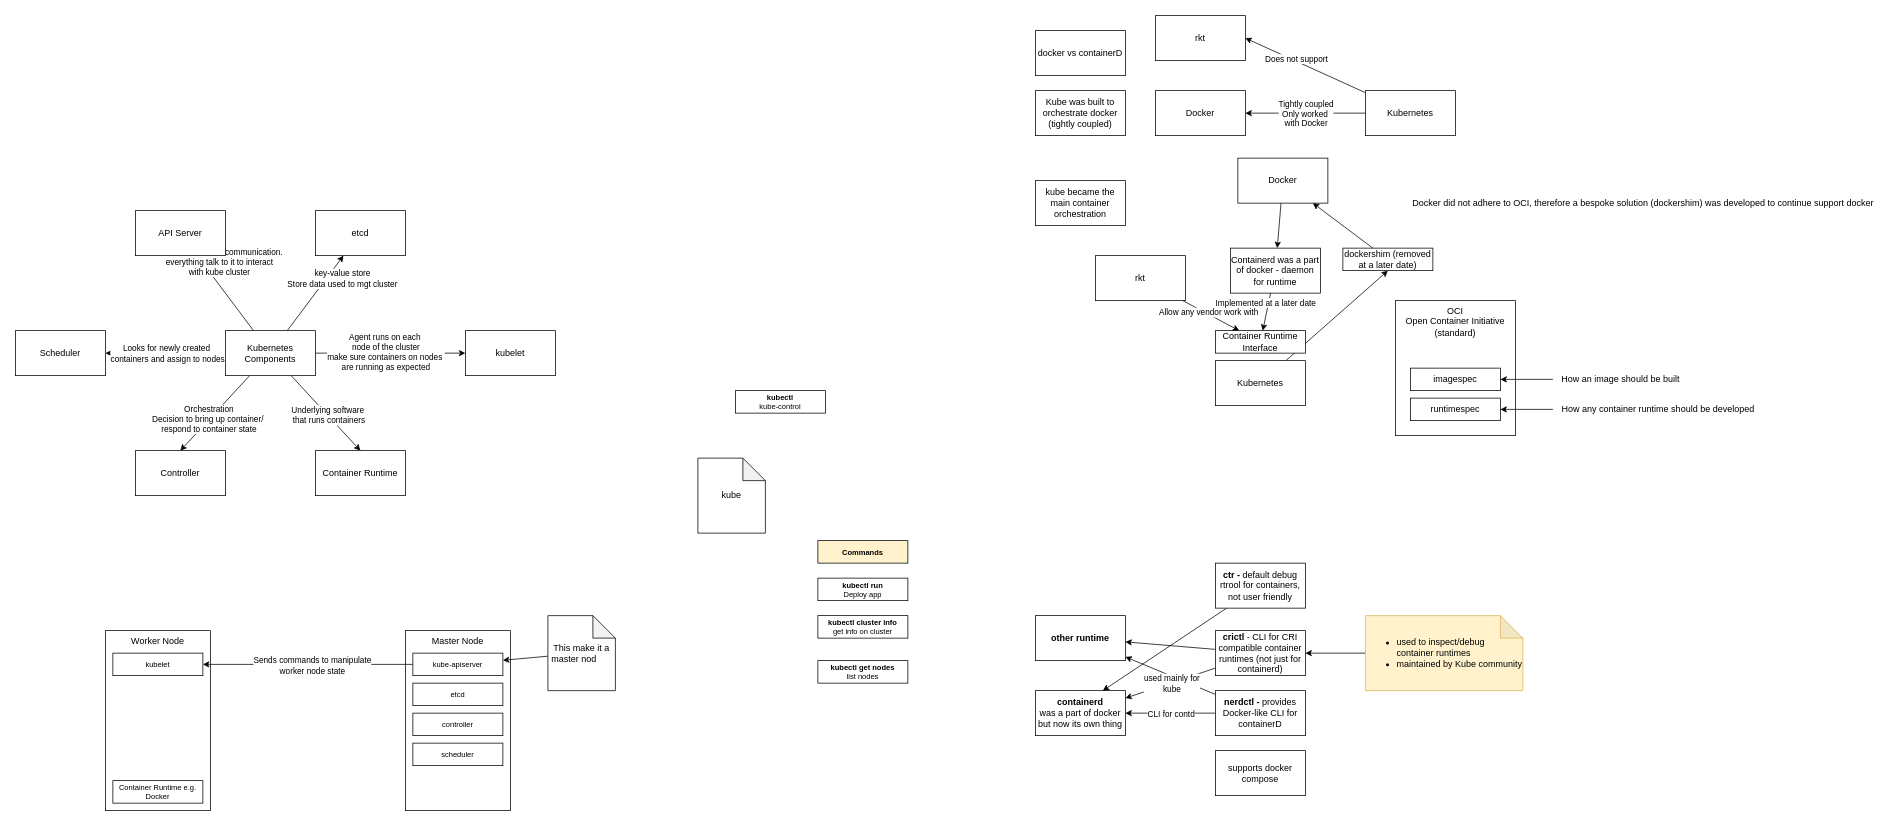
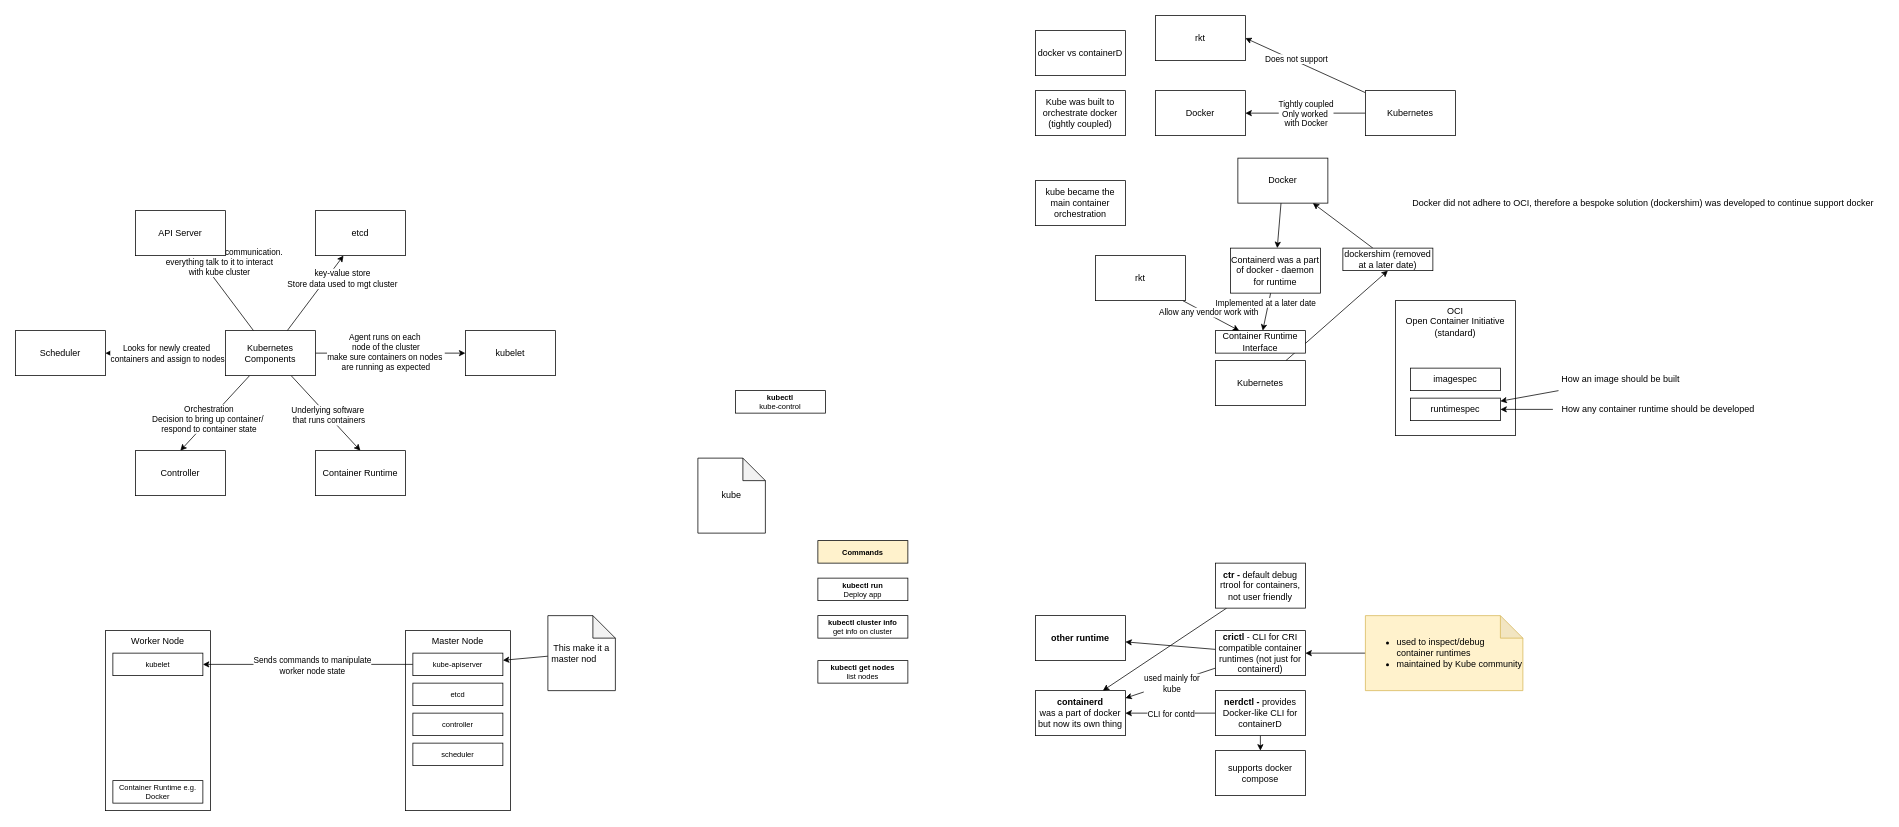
edge "How an image should be built" -> "imagespec": now "How an image should be built" -> "runtimespec"
edge "nerdctl - provides Docker-like CLI for containerD" -> "other runtime": now "nerdctl - provides Docker-like CLI for containerD" -> "supports docker compose"
